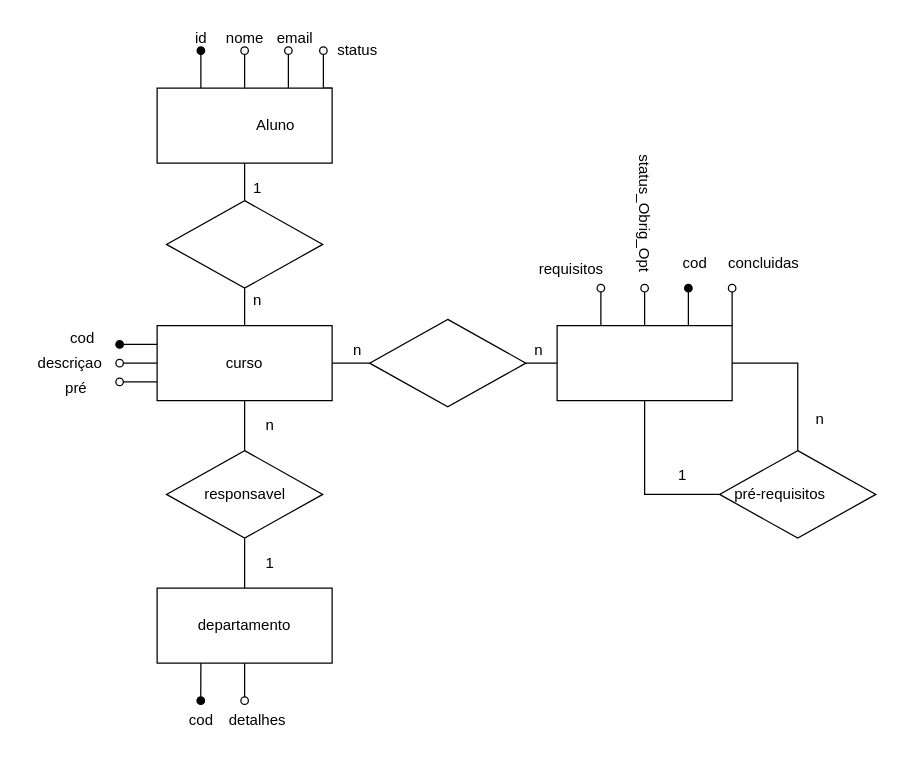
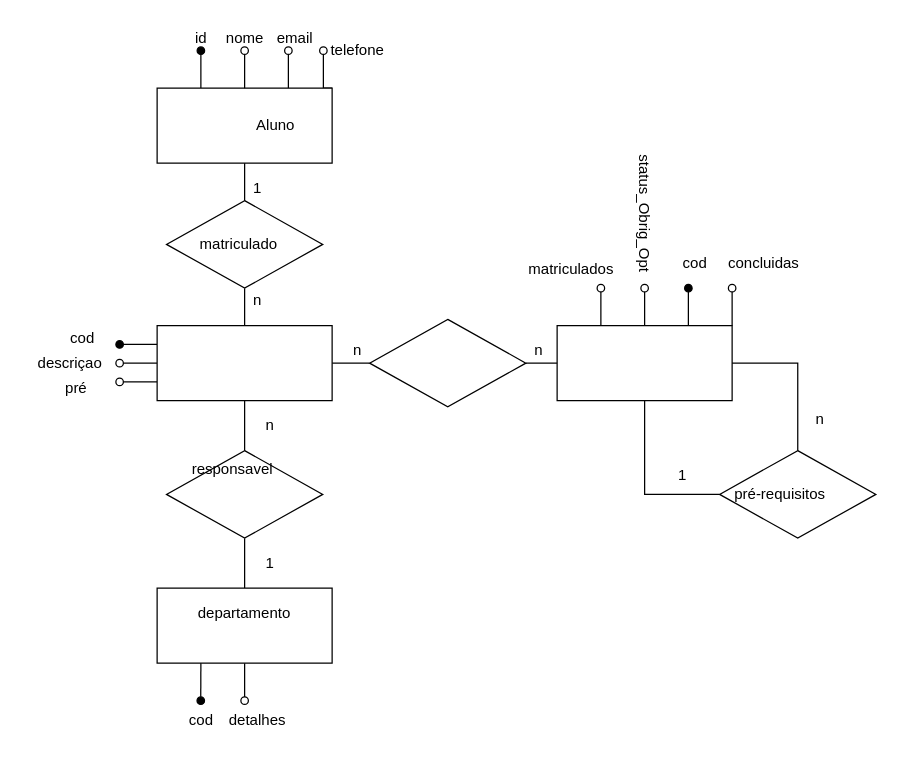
node "status": label "status" -> "telefone"
node "matriculado": added
node "requisitos": label "requisitos" -> "matriculados"
node "curso": removed
node "responsavel": moved (244, 494) -> (232, 469)
node "departamento": moved (244, 626) -> (244, 613)
